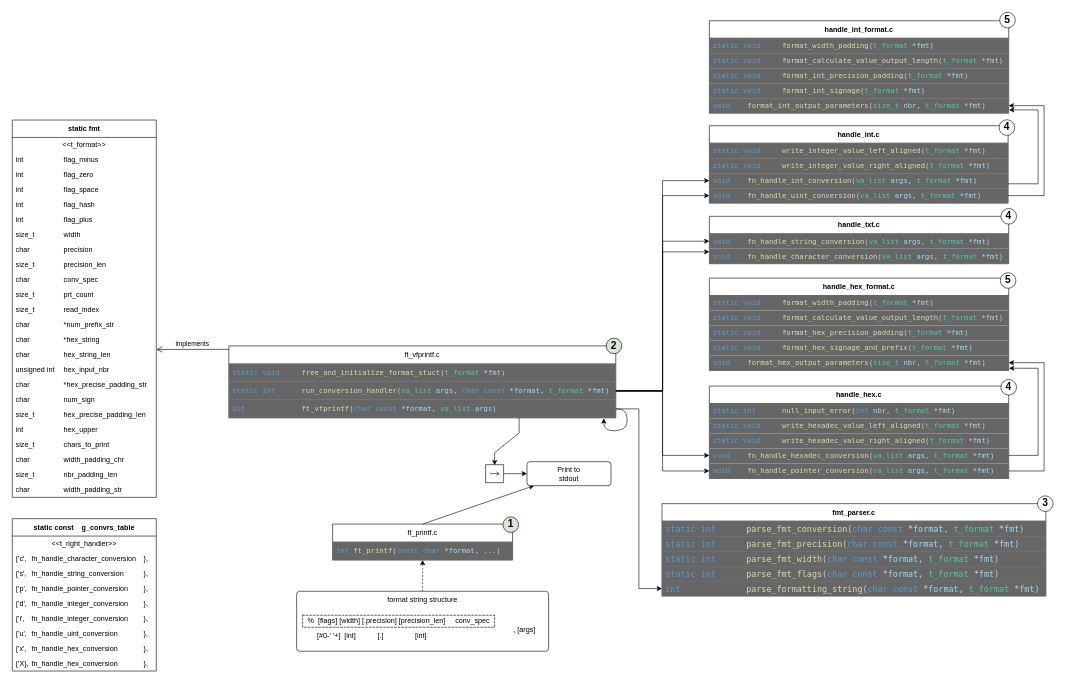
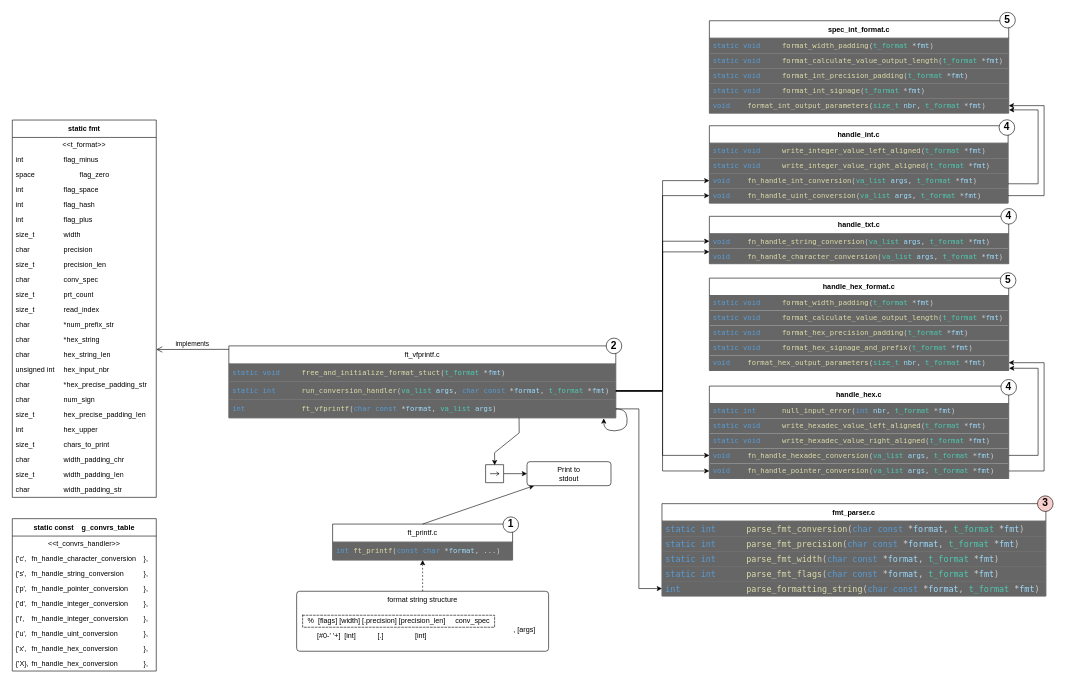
node "handle_int_format.c": label "handle_int_format.c" -> "spec_int_format.c"
node "int flag_zero": label "int flag_zero" -> "space flag_zero"
node "2": fillcolor #d5e8d4 -> #ffffff
node "size_t nbr_padding_len": label "size_t nbr_padding_len" -> "size_t width_padding_len"
node "3": fillcolor #ffffff -> #f8cecc
node "1": fillcolor #d5e8d4 -> #ffffff
node "<<t_right_handler>>": label "<<t_right_handler>>" -> "<<t_convrs_handler>>"
